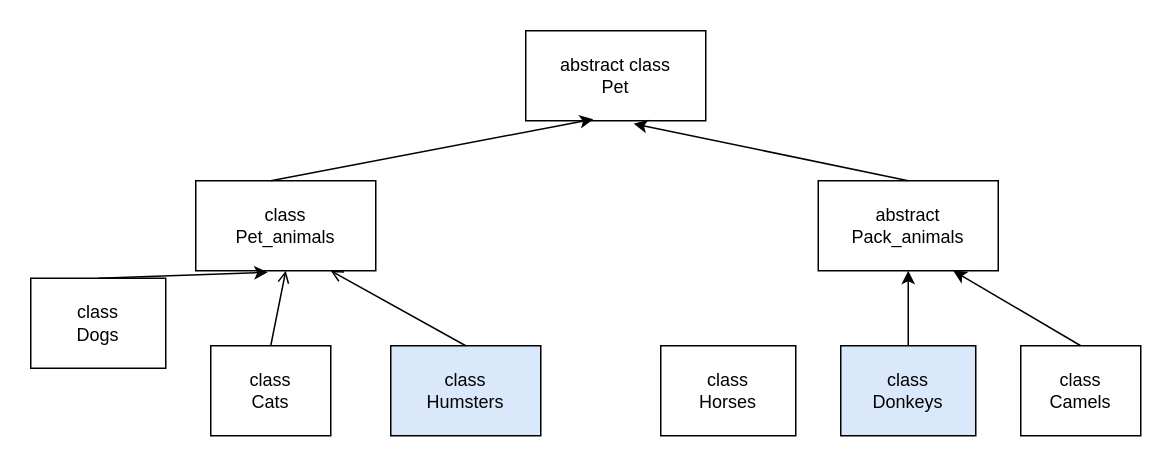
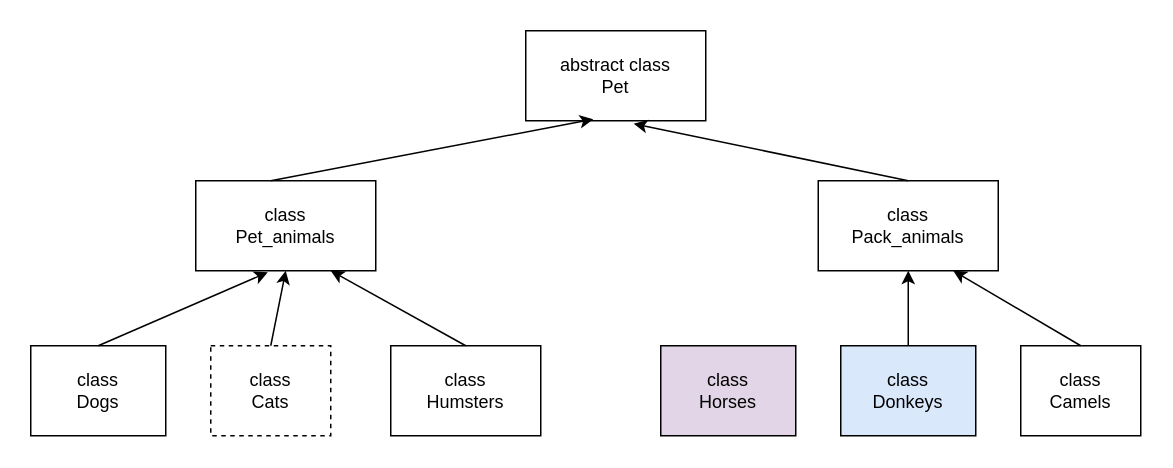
node "abstract Pack_animals": label "abstract Pack_animals" -> "class Pack_animals"
edge "class Humsters" -> "class Pet_animals": arrowhead open -> classic
edge "class Cats" -> "class Pet_animals": arrowhead open -> classic
node "class Dogs": moved (98, 323) -> (98, 391)
node "class Cats": style solid -> dashed
node "class Humsters": fillcolor #dae8fc -> #ffffff
node "class Horses": fillcolor #ffffff -> #e1d5e7
